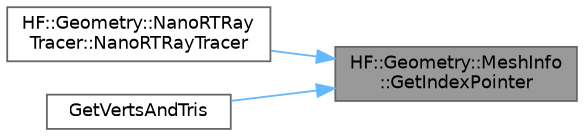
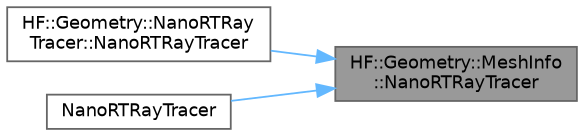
node "HF::Geometry::MeshInfo ::GetIndexPointer": label "HF::Geometry::MeshInfo ::GetIndexPointer" -> "HF::Geometry::MeshInfo ::NanoRTRayTracer"
node "GetVertsAndTris": label "GetVertsAndTris" -> "NanoRTRayTracer"
